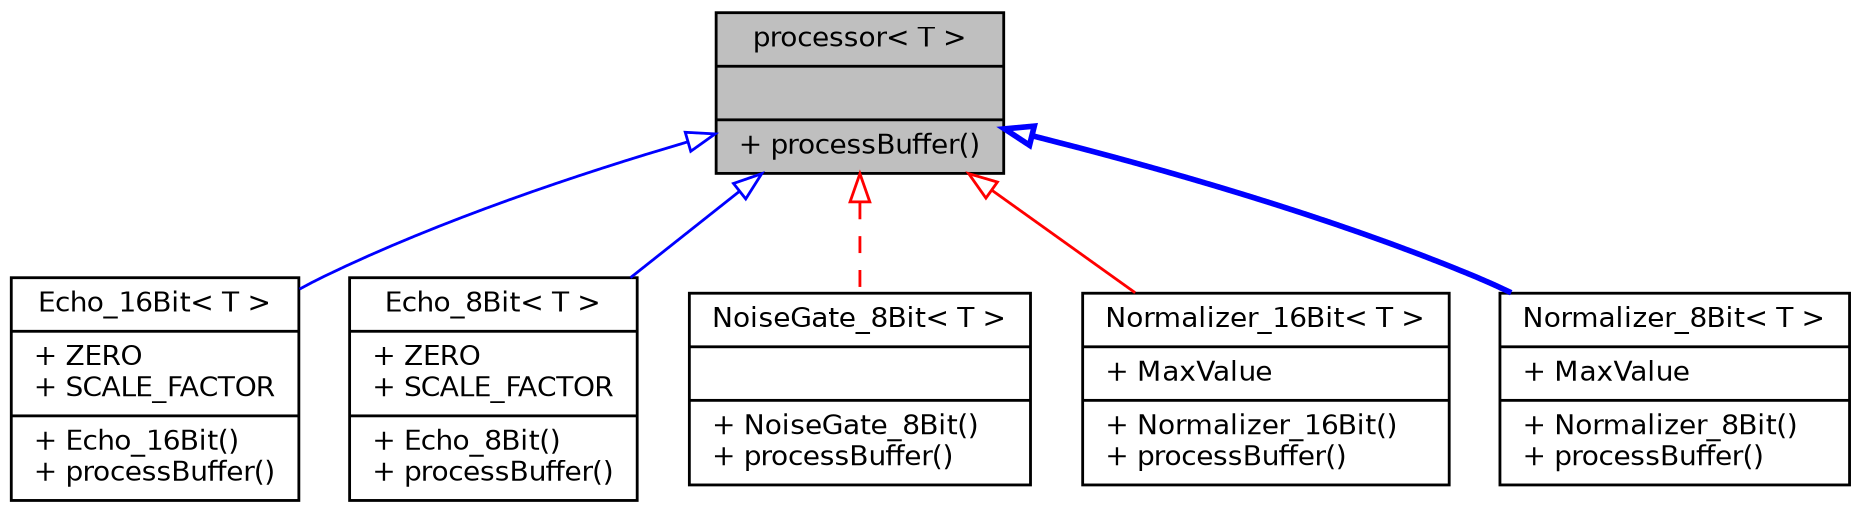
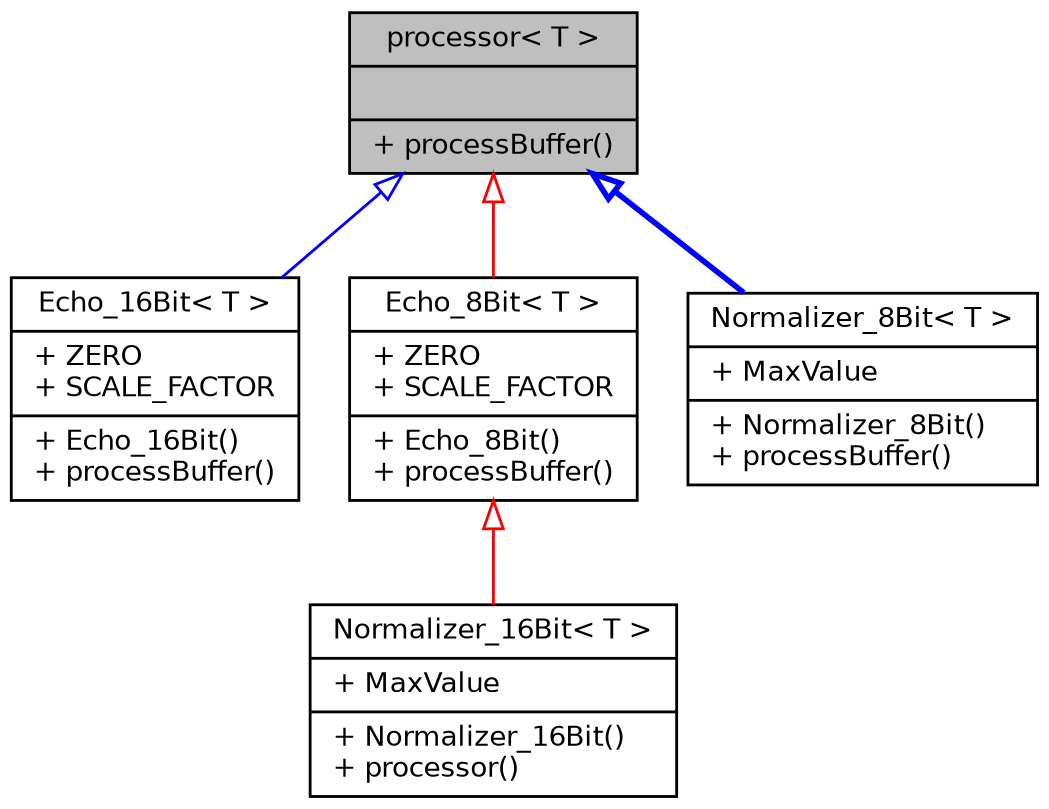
edge "Echo_8Bit< T >" -> "processor< T >": color blue -> red
edge "Normalizer_16Bit< T >" -> "processor< T >": now "Normalizer_16Bit< T >" -> "Echo_8Bit< T >"
node "NoiseGate_8Bit< T >": removed
node "Normalizer_16Bit< T >": text "+ processBuffer()" -> "+ processor()"
